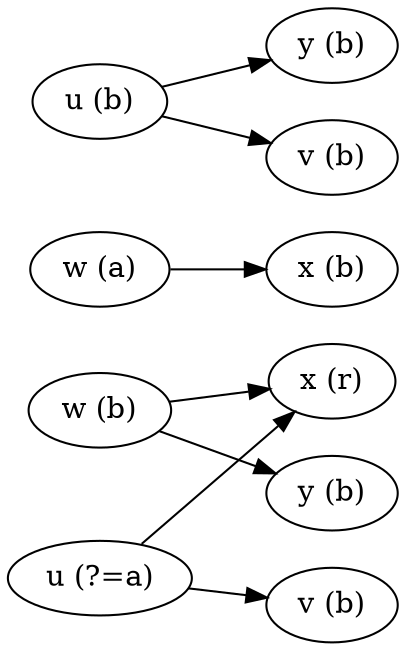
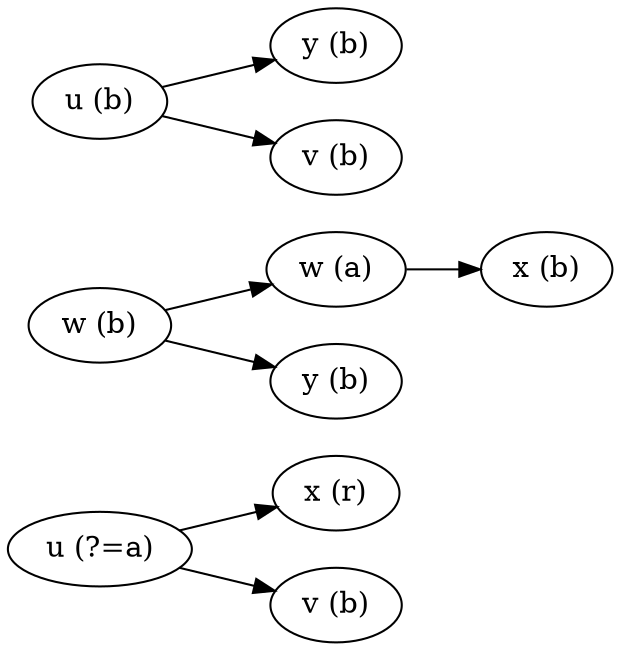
edge "w (b)" -> "x (r)": now "w (b)" -> "w (a)"
